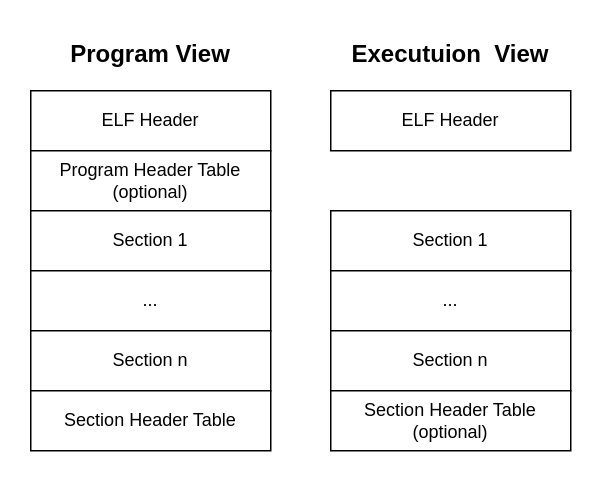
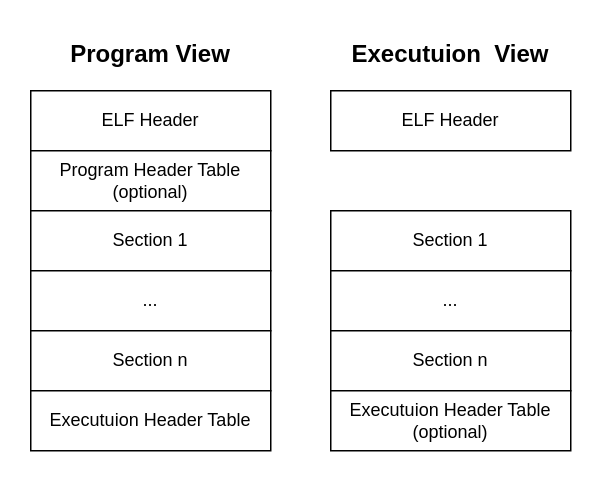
node "Section Header Table": label "Section Header Table" -> "Executuion Header Table"
node "Section Header Table (optional)": label "Section Header Table (optional)" -> "Executuion Header Table (optional)"
